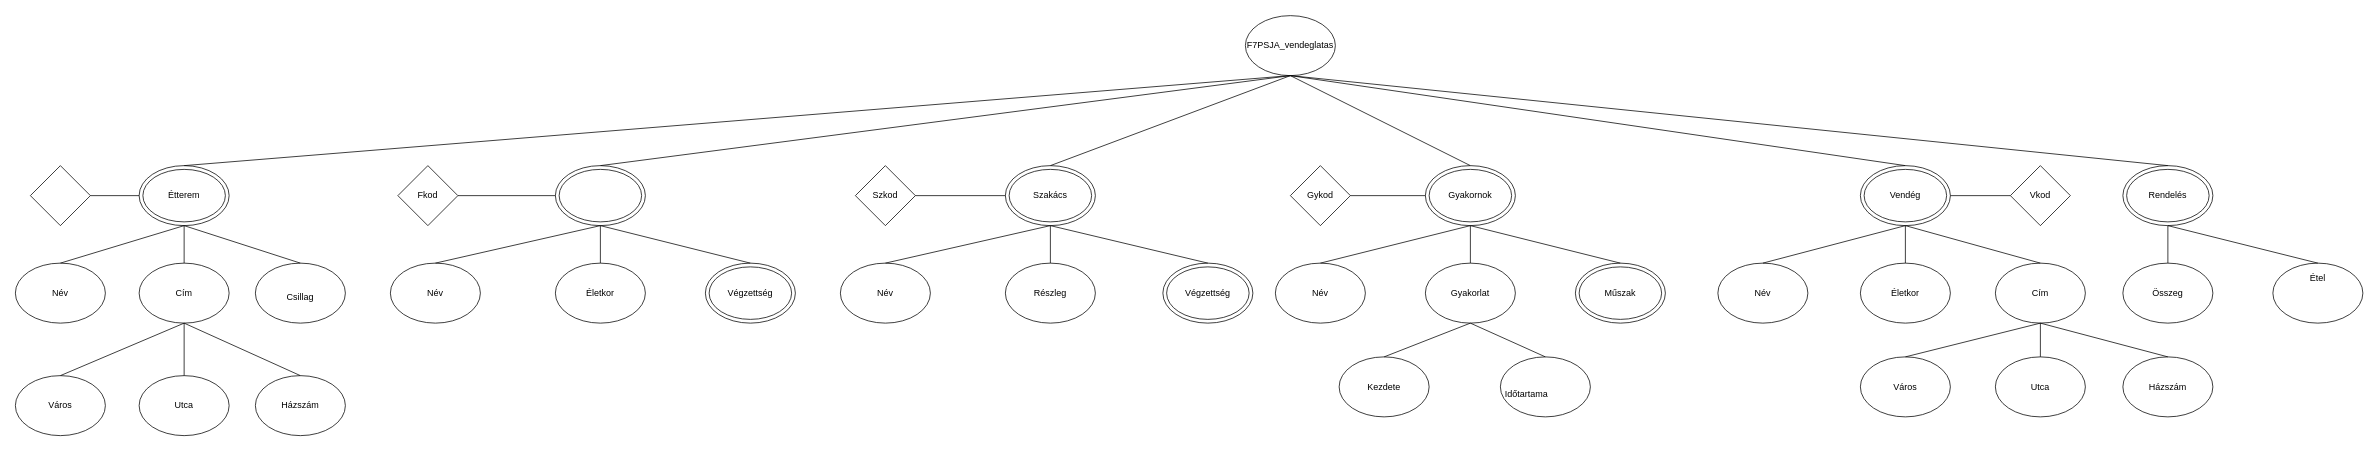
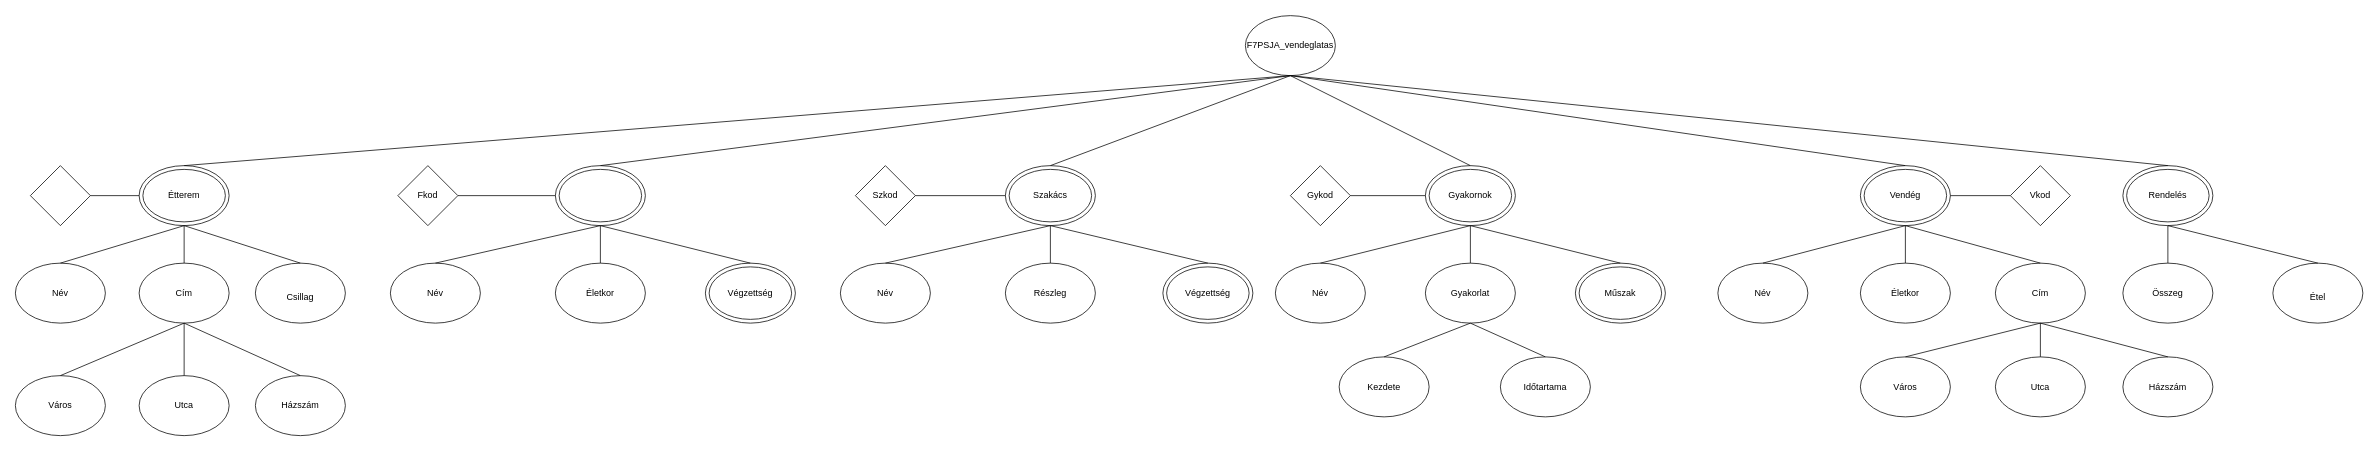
node "Étel": moved (2318, 278) -> (2318, 297)
node "Időtartama": moved (1527, 394) -> (1545, 387)
